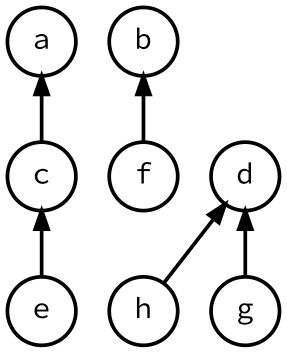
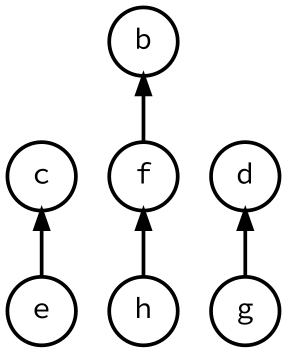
node "a": removed
edge "h" -> "d": now "h" -> "f"
